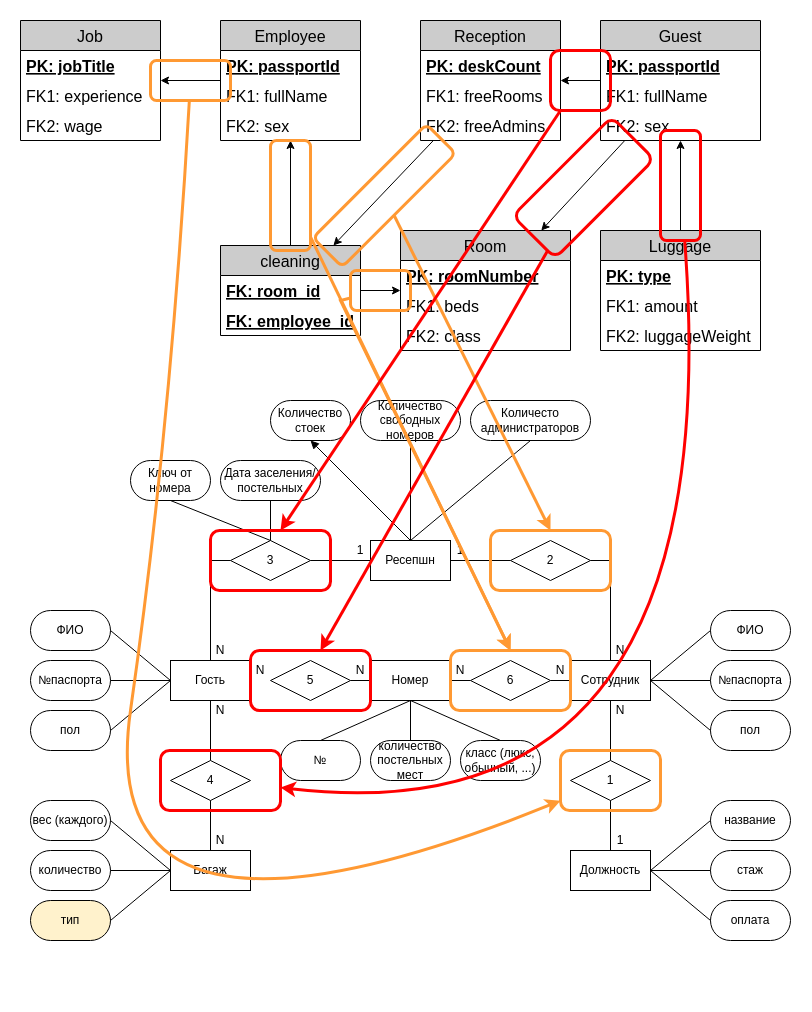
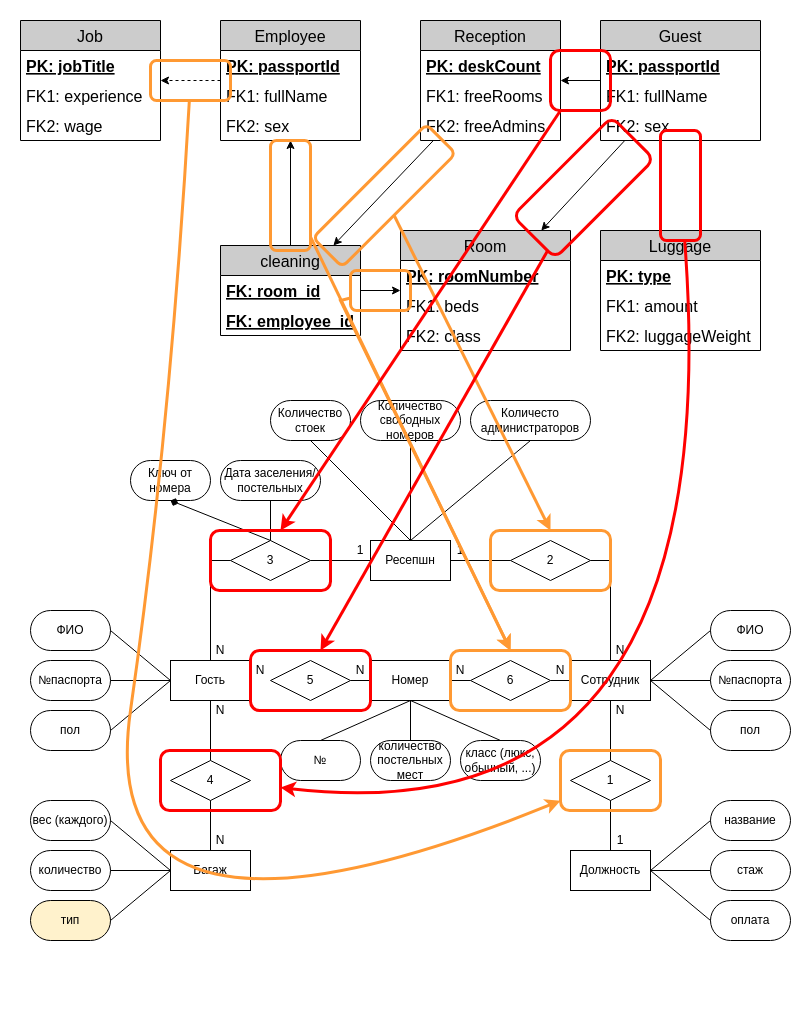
edge "Employee" -> "Job": style solid -> dashed
edge "Luggage" -> "Guest": removed
edge "Ресепшн" -> "Количество стоек": arrowhead block -> none
edge "Ключ от номера" -- "3": arrowhead none -> diamond
